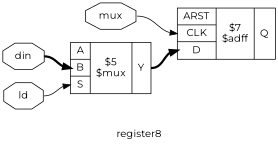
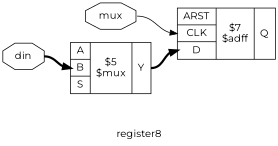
node "ld": removed
